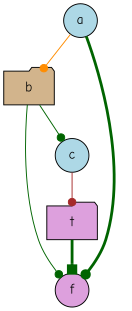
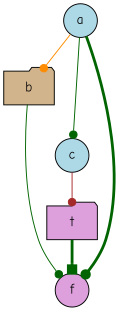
edge "b" -> "c": now "a" -> "c"
